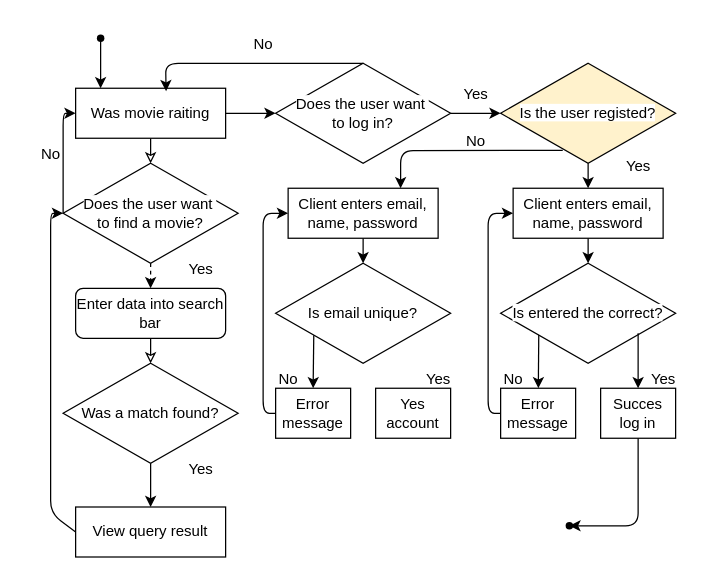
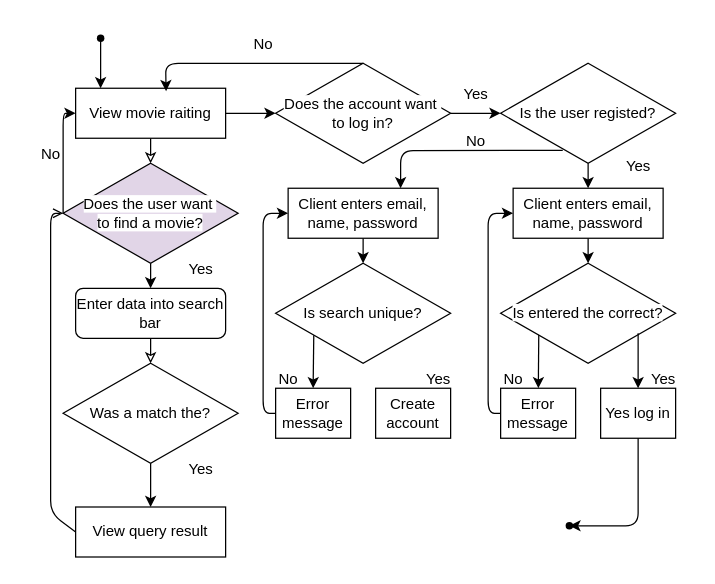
node "Was movie raiting": label "Was movie raiting" -> "View movie raiting"
node "Does the user want to log in?": label "Does the user want to log in?" -> "Does the account want to log in?"
node "Is the user registed?": fillcolor #fff2cc -> #ffffff
node "Does the user want to find a movie?": fillcolor #ffffff -> #e1d5e7
edge "View query result" -> "Does the user want to find a movie?": arrowhead classic -> open
edge "Does the user want to find a movie?" -> "Enter data into search bar": style dashed -> solid
node "Is email unique?": label "Is email unique?" -> "Is search unique?"
node "Was a match found?": label "Was a match found?" -> "Was a match the?"
node "Yes account": label "Yes account" -> "Create account"
node "Succes log in": label "Succes log in" -> "Yes log in"
